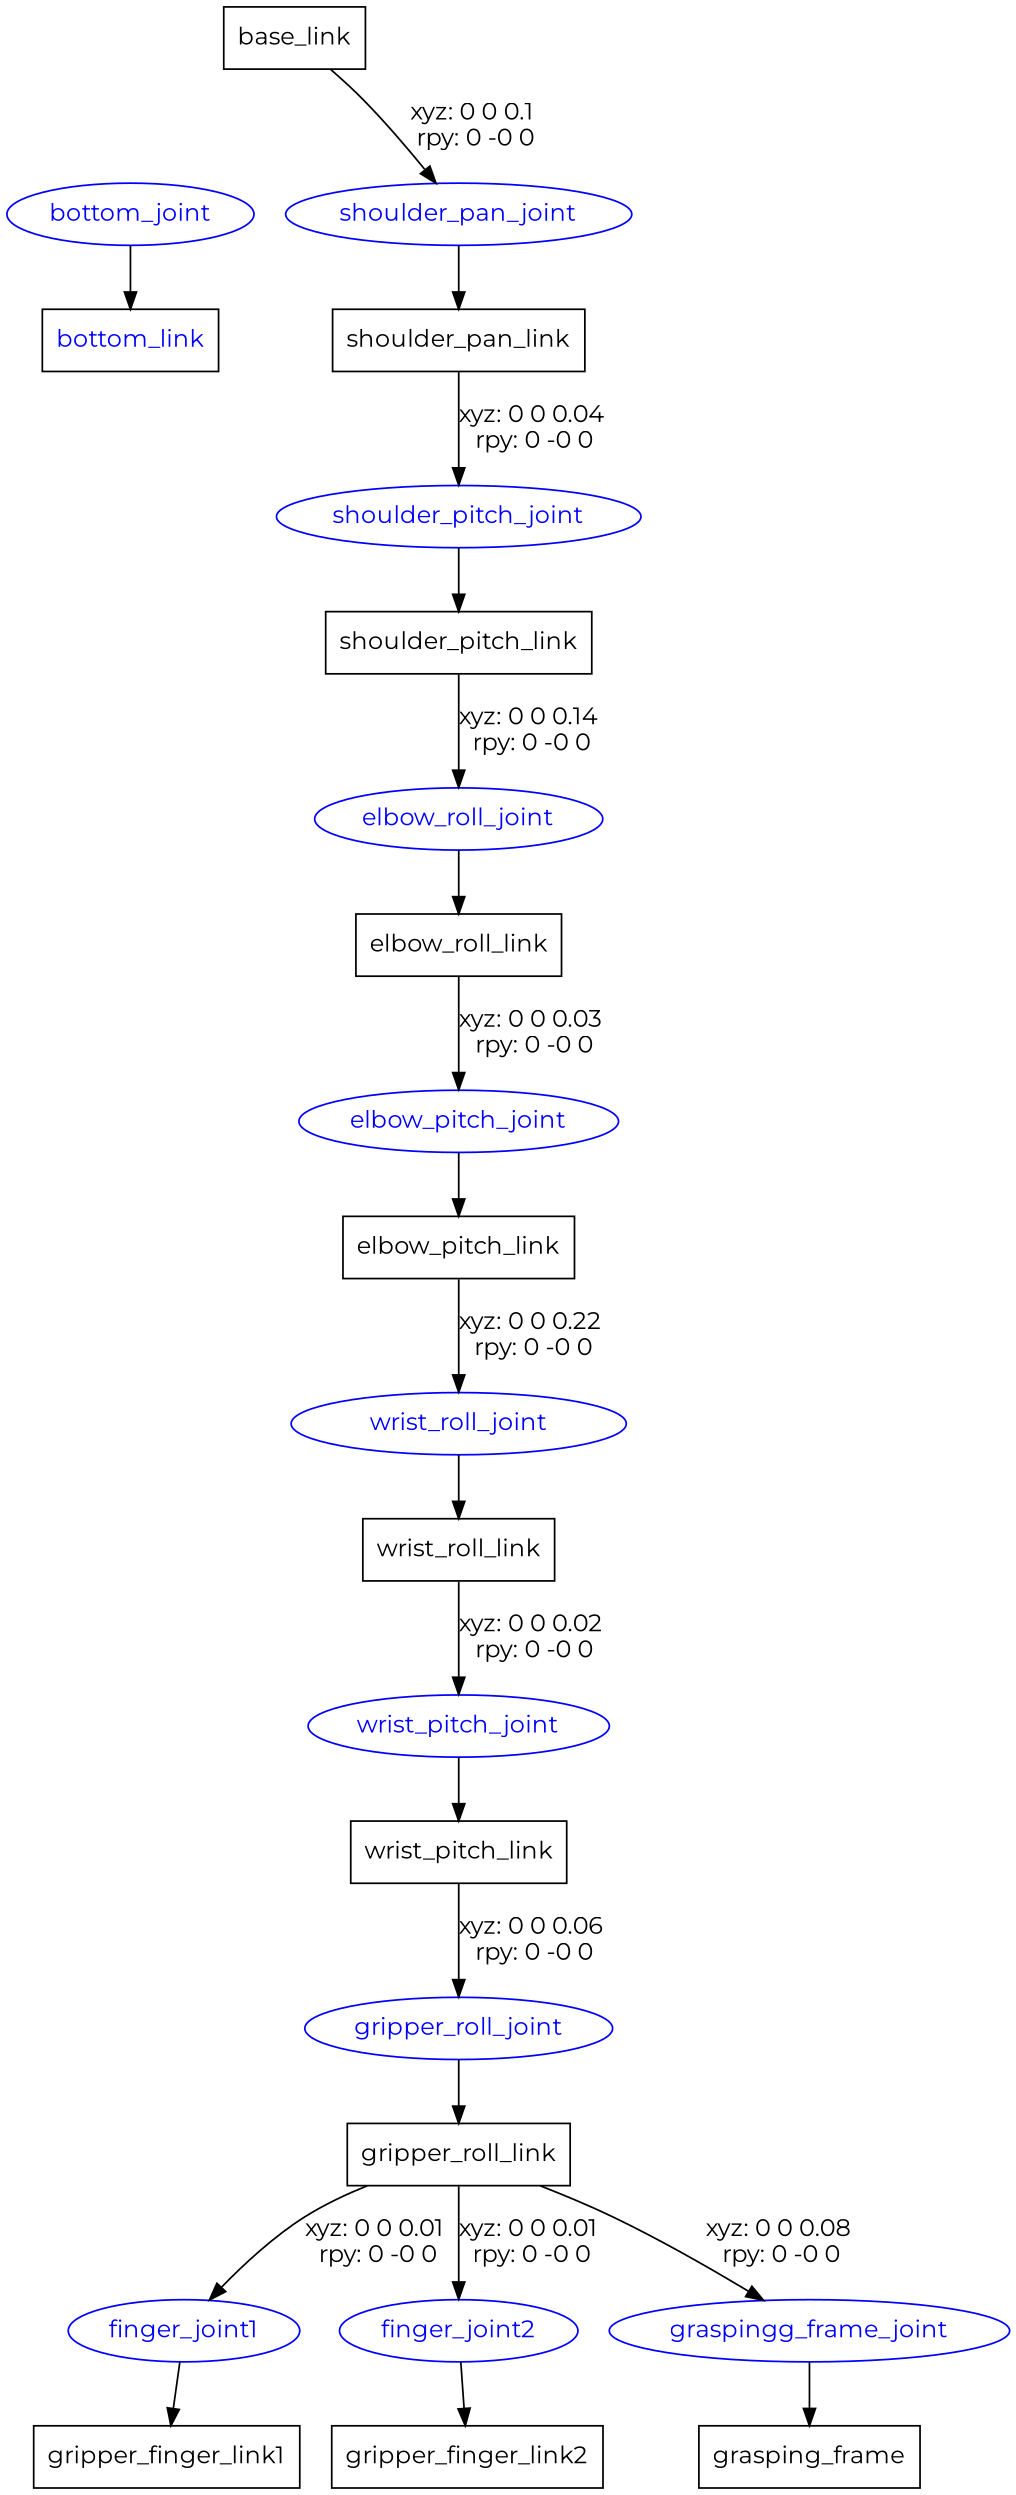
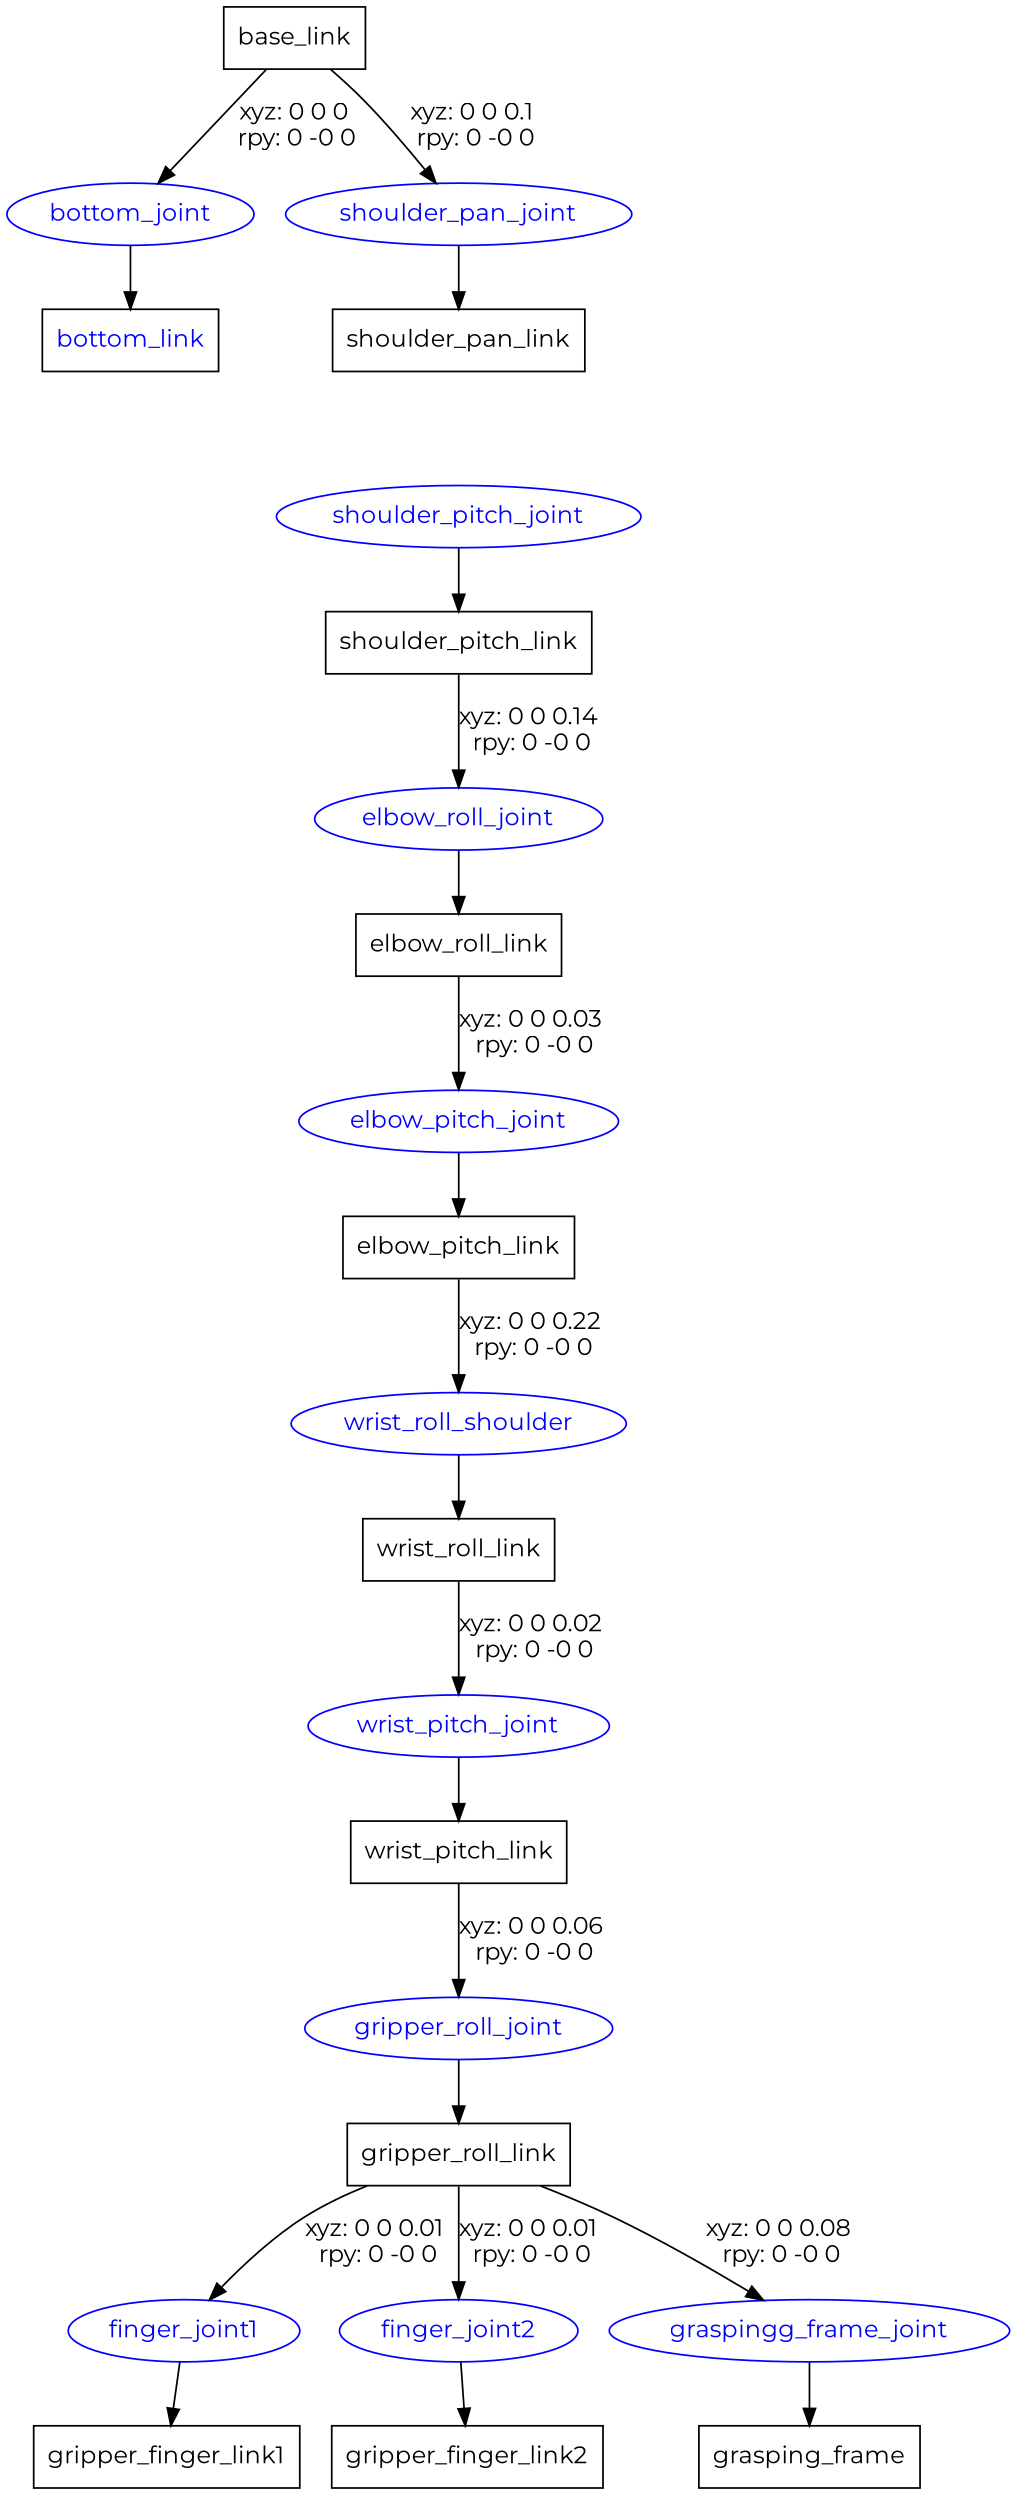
edge "base_link" -> "bottom_joint": added, label "xyz: 0 0 0 rpy: 0 -0 0"
edge "shoulder_pan_link" -> "shoulder_pitch_joint": removed, label "xyz: 0 0 0.04 rpy: 0 -0 0"
node "wrist_roll_joint": label "wrist_roll_joint" -> "wrist_roll_shoulder"
